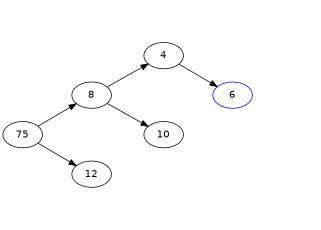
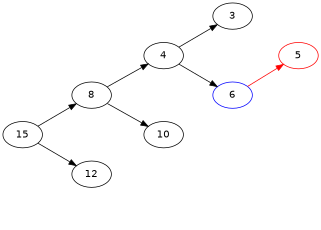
node "3": added
node "5": added
node "75": label "75" -> "15"
